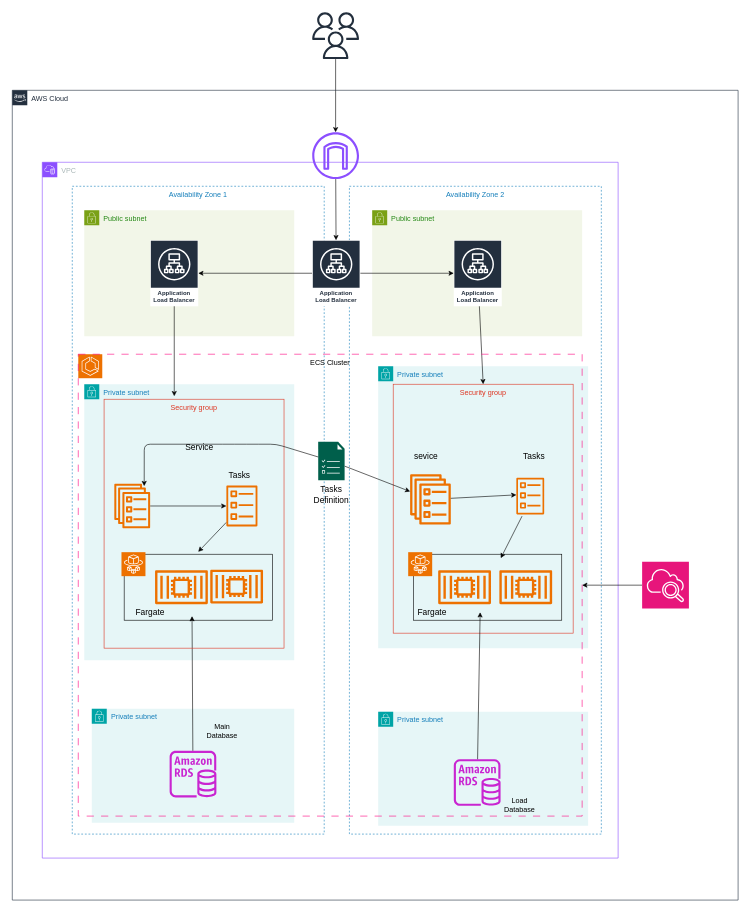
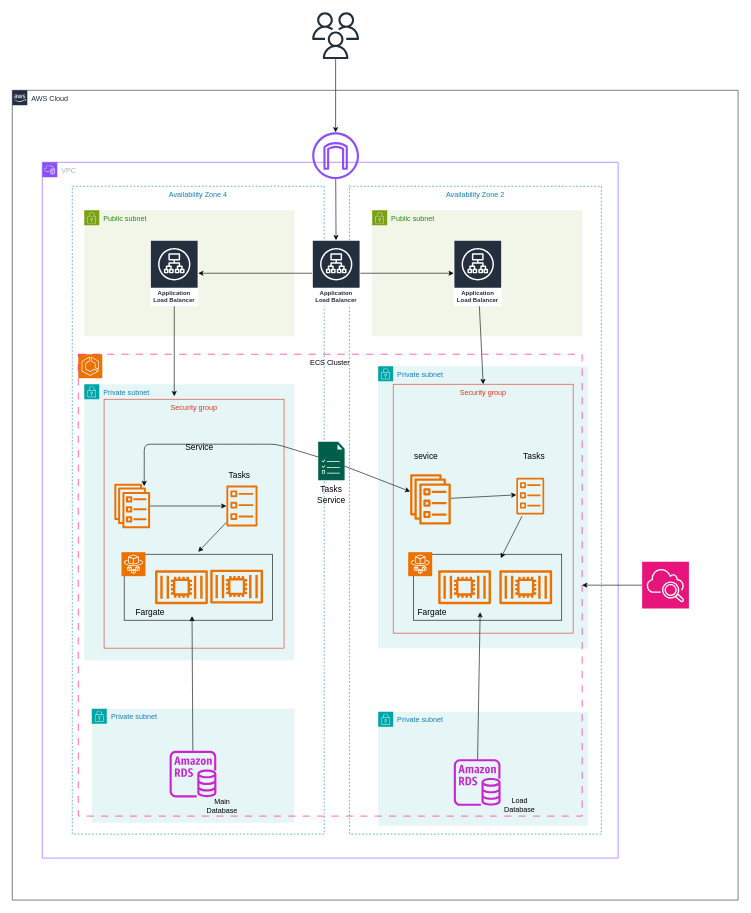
node "Availability Zone 1": label "Availability Zone 1" -> "Availability Zone 4"
node "Tasks Definition": label "Tasks Definition" -> "Tasks Service"
node "Main Database": moved (222, 732) -> (222, 807)
